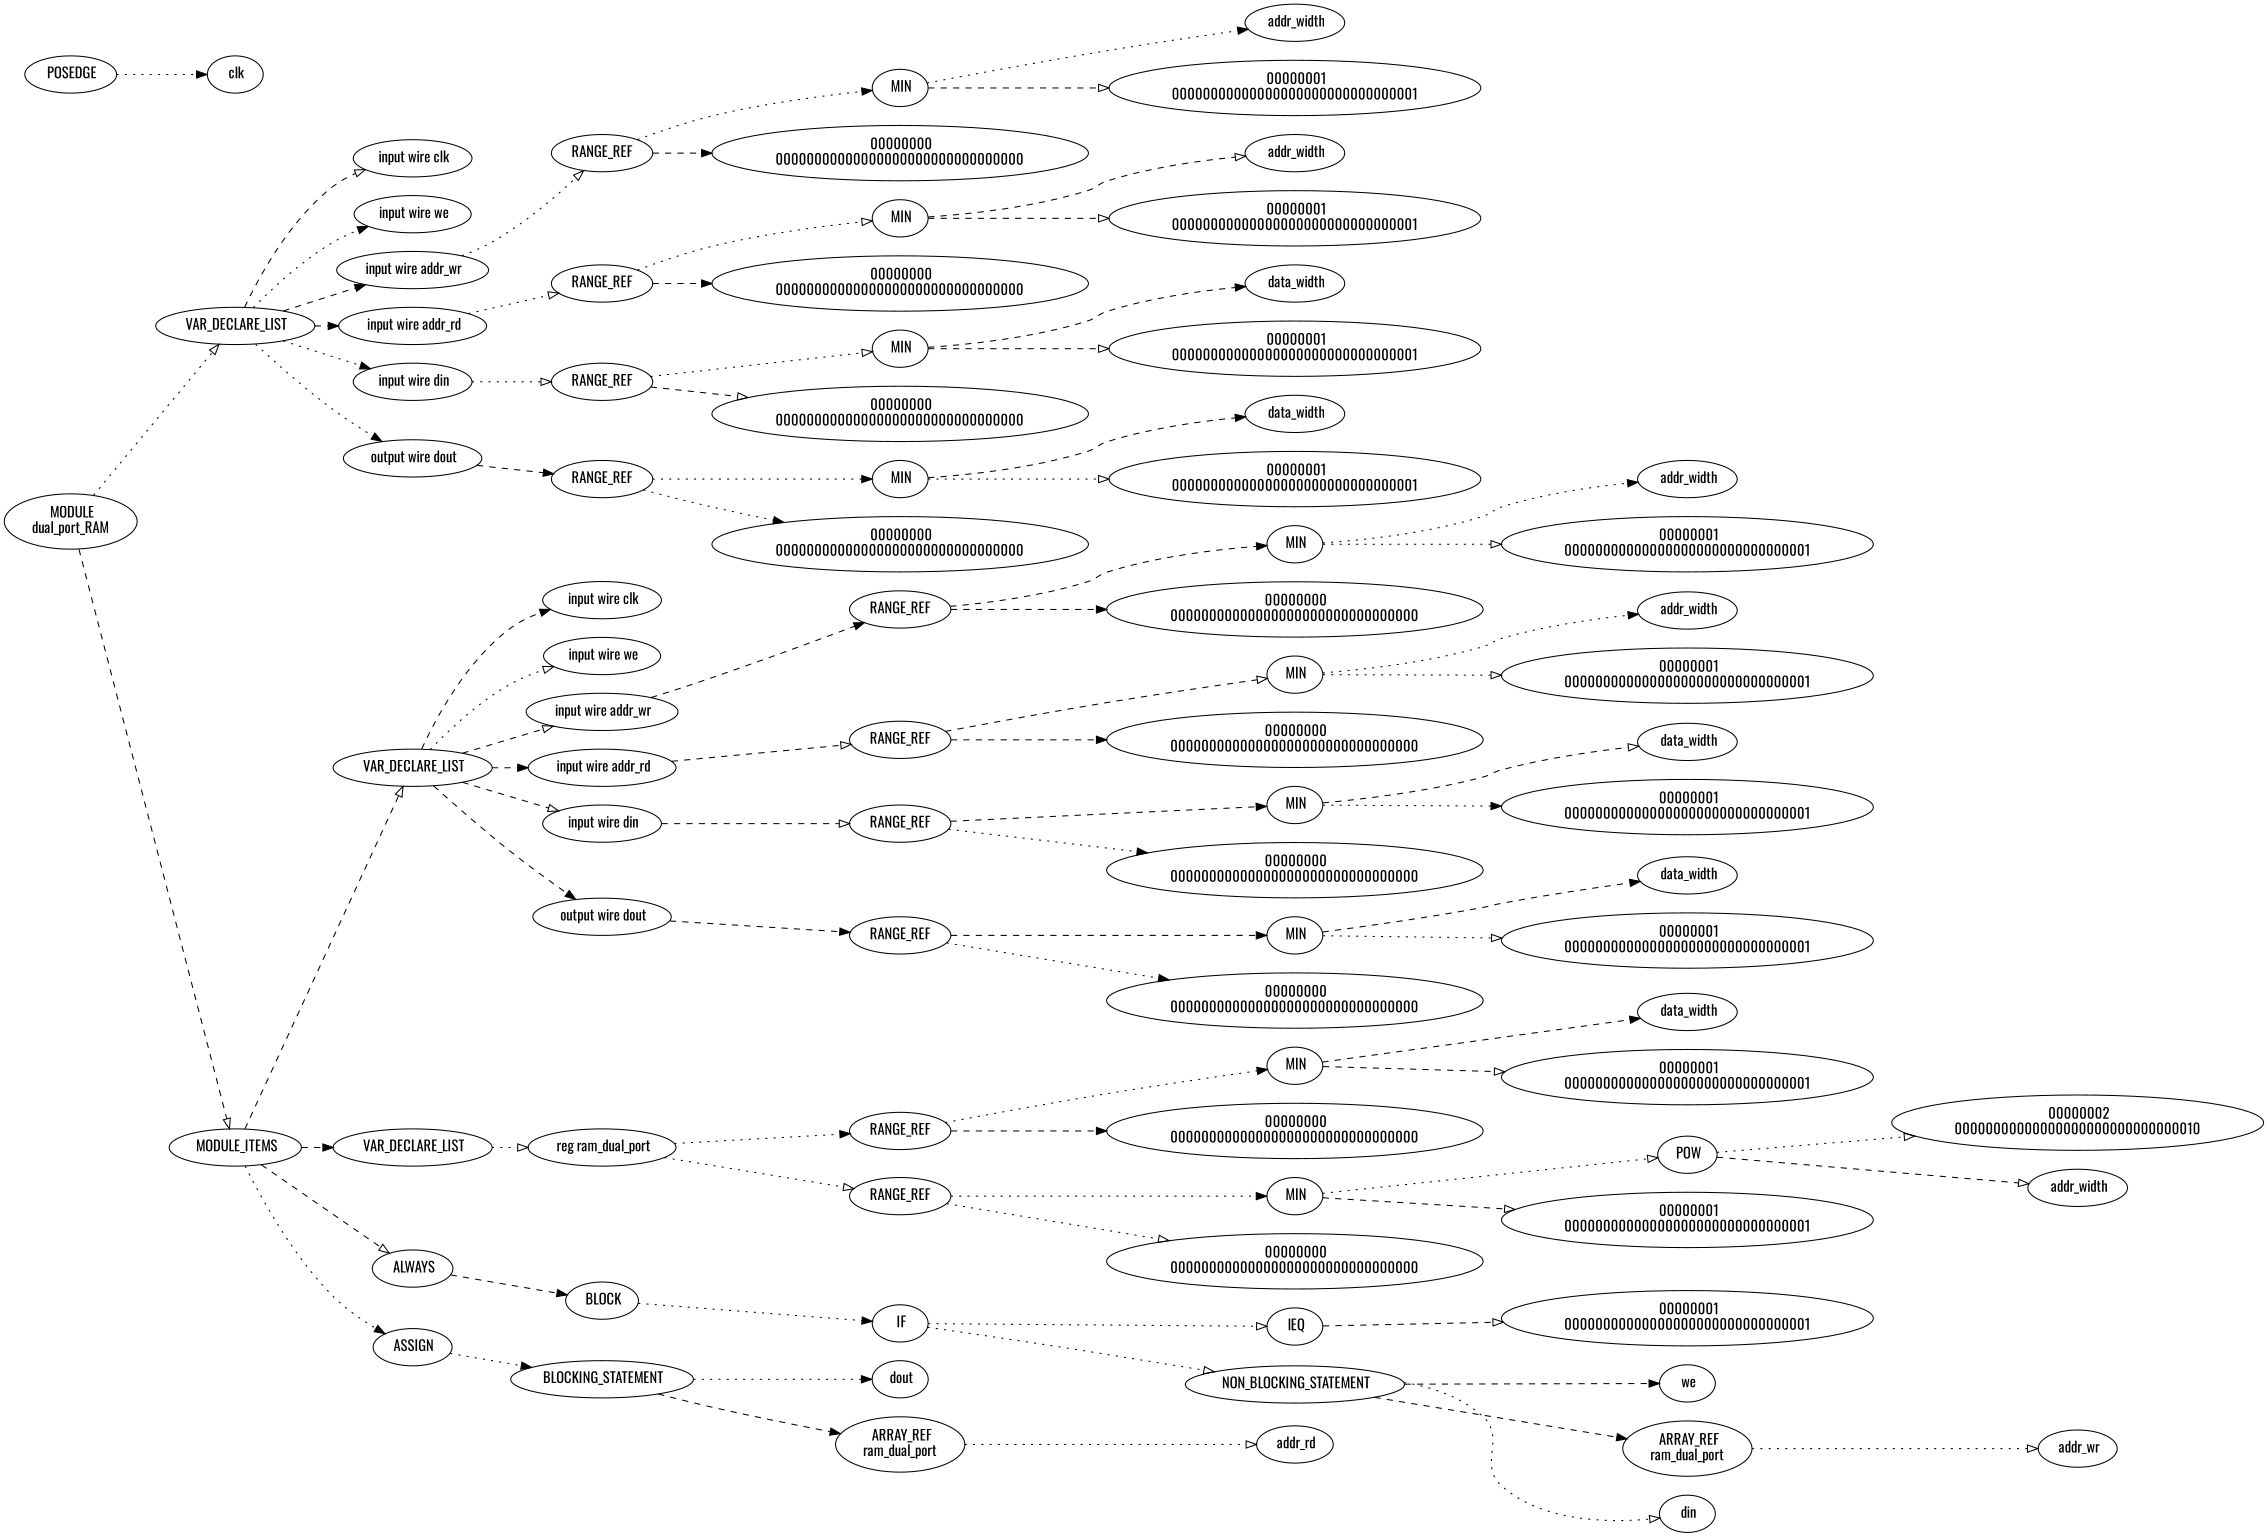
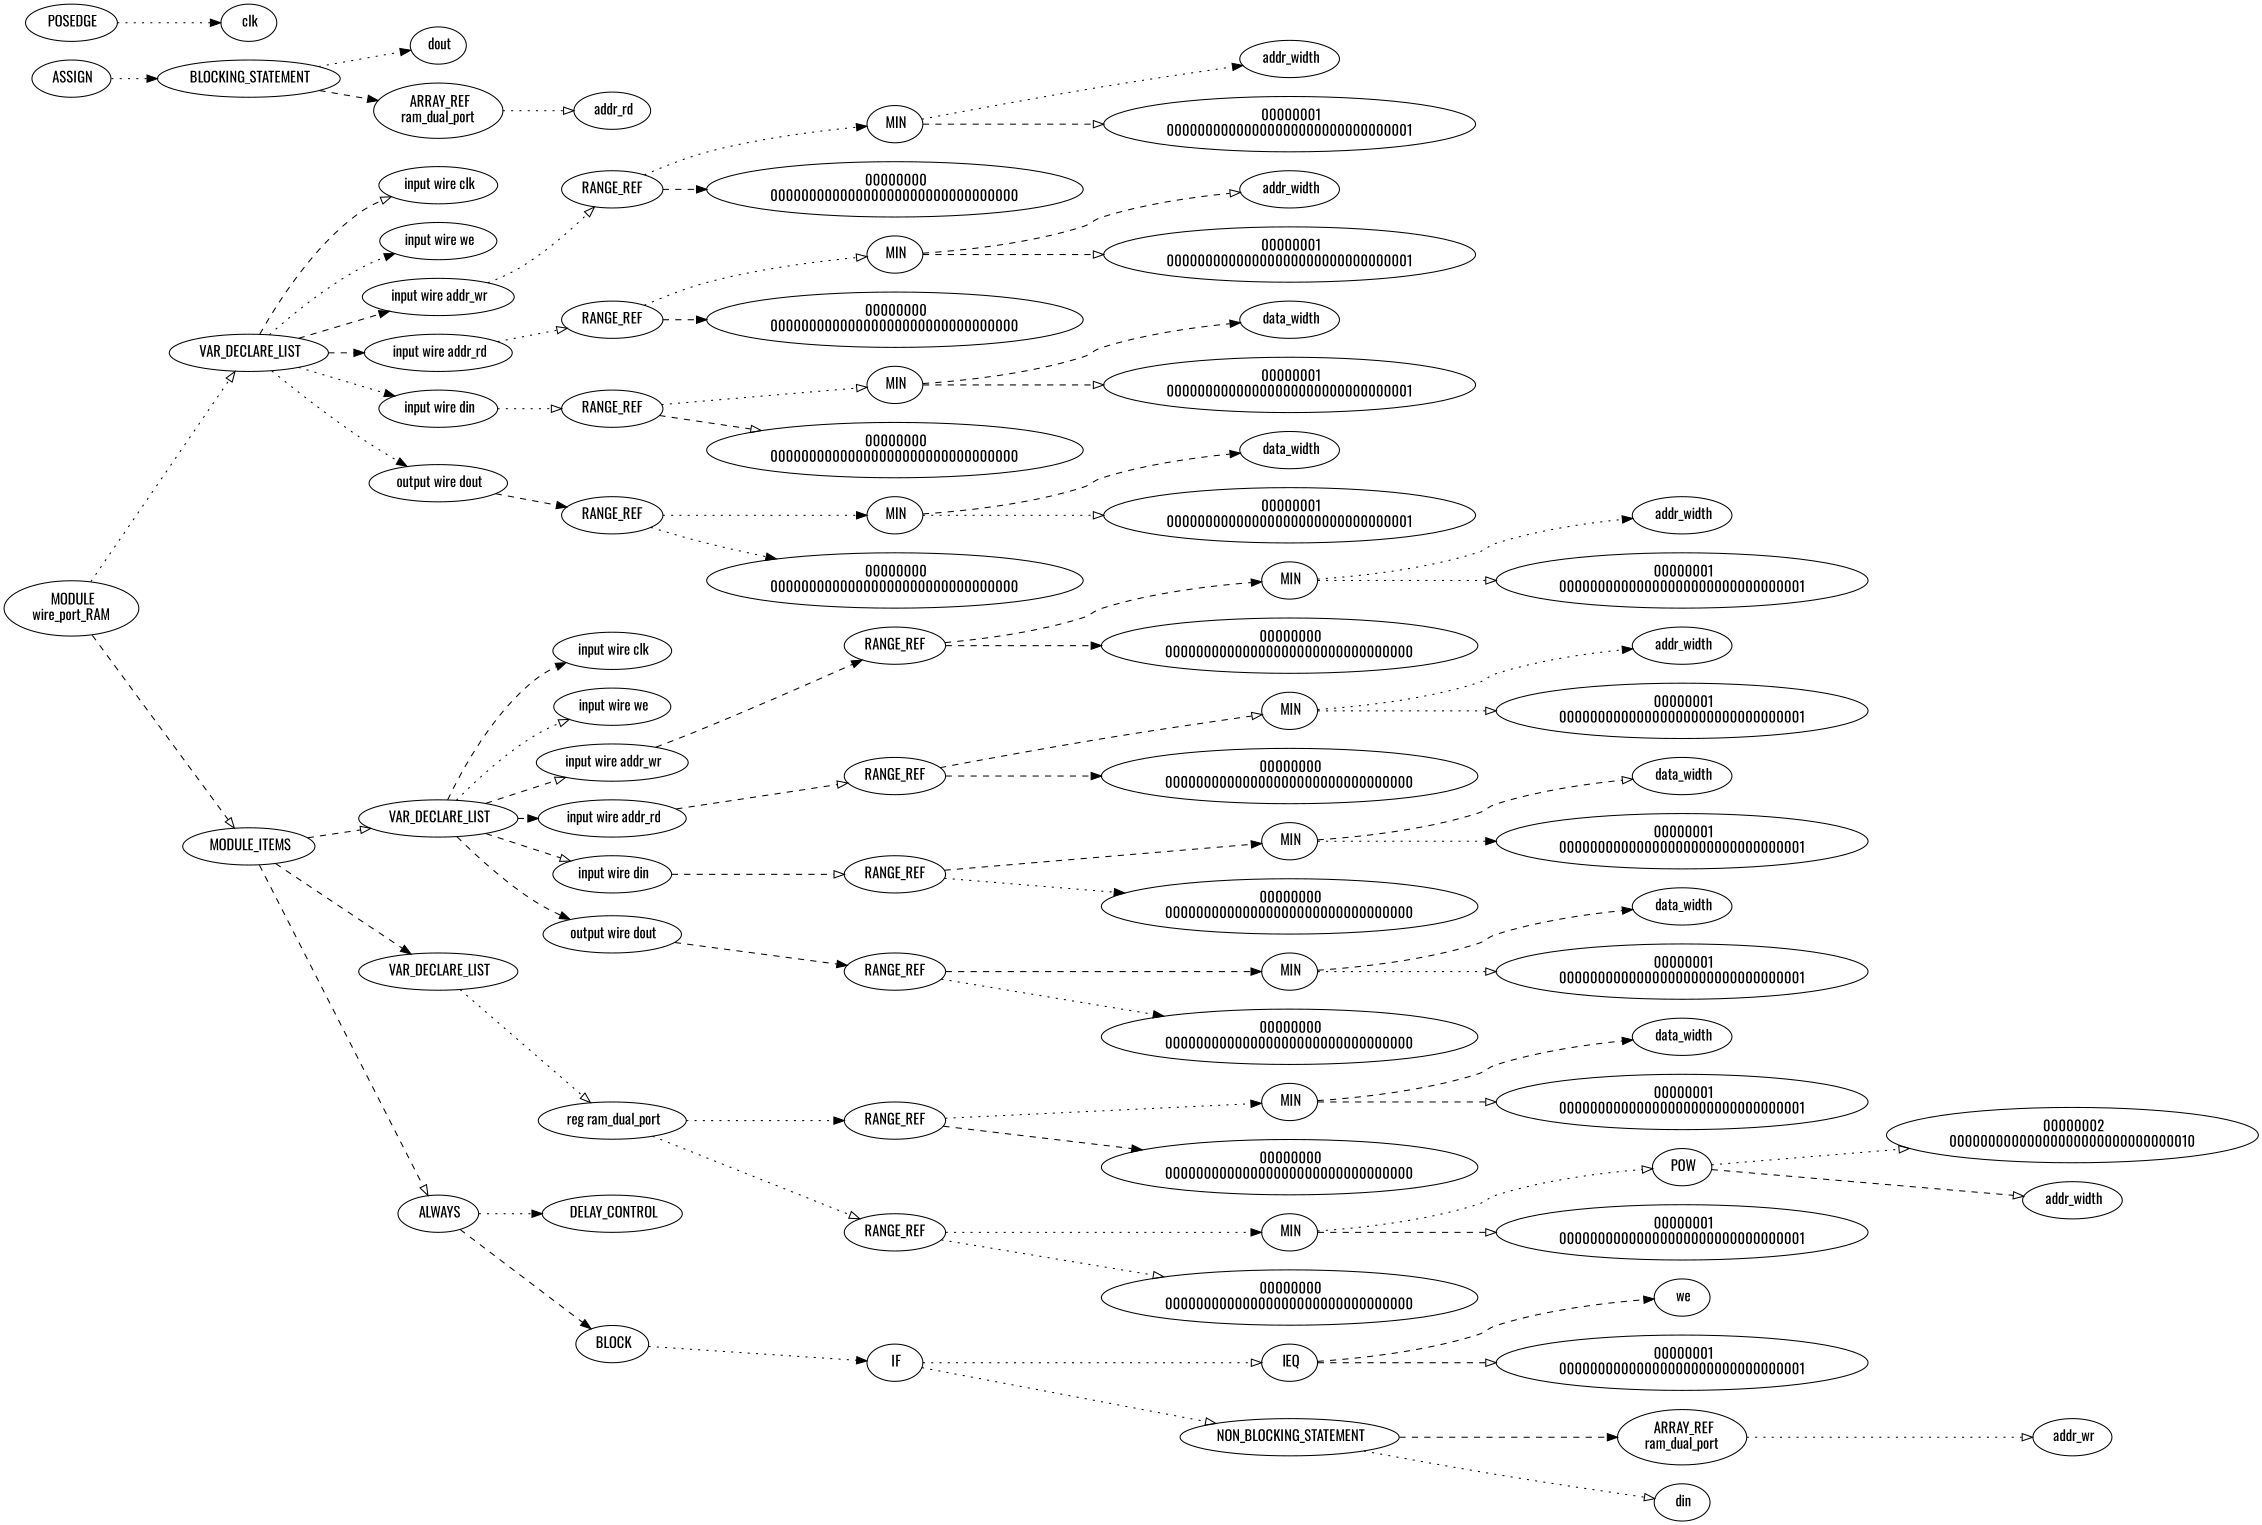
node "MODULE": text "dual_port_RAM" -> "wire_port_RAM"
node "DELAY_CONTROL": added
edge "MODULE_ITEMS" -> "ASSIGN": removed
edge "NON_BLOCKING_STATEMENT" -> "we": now "lEQ" -> "we"
